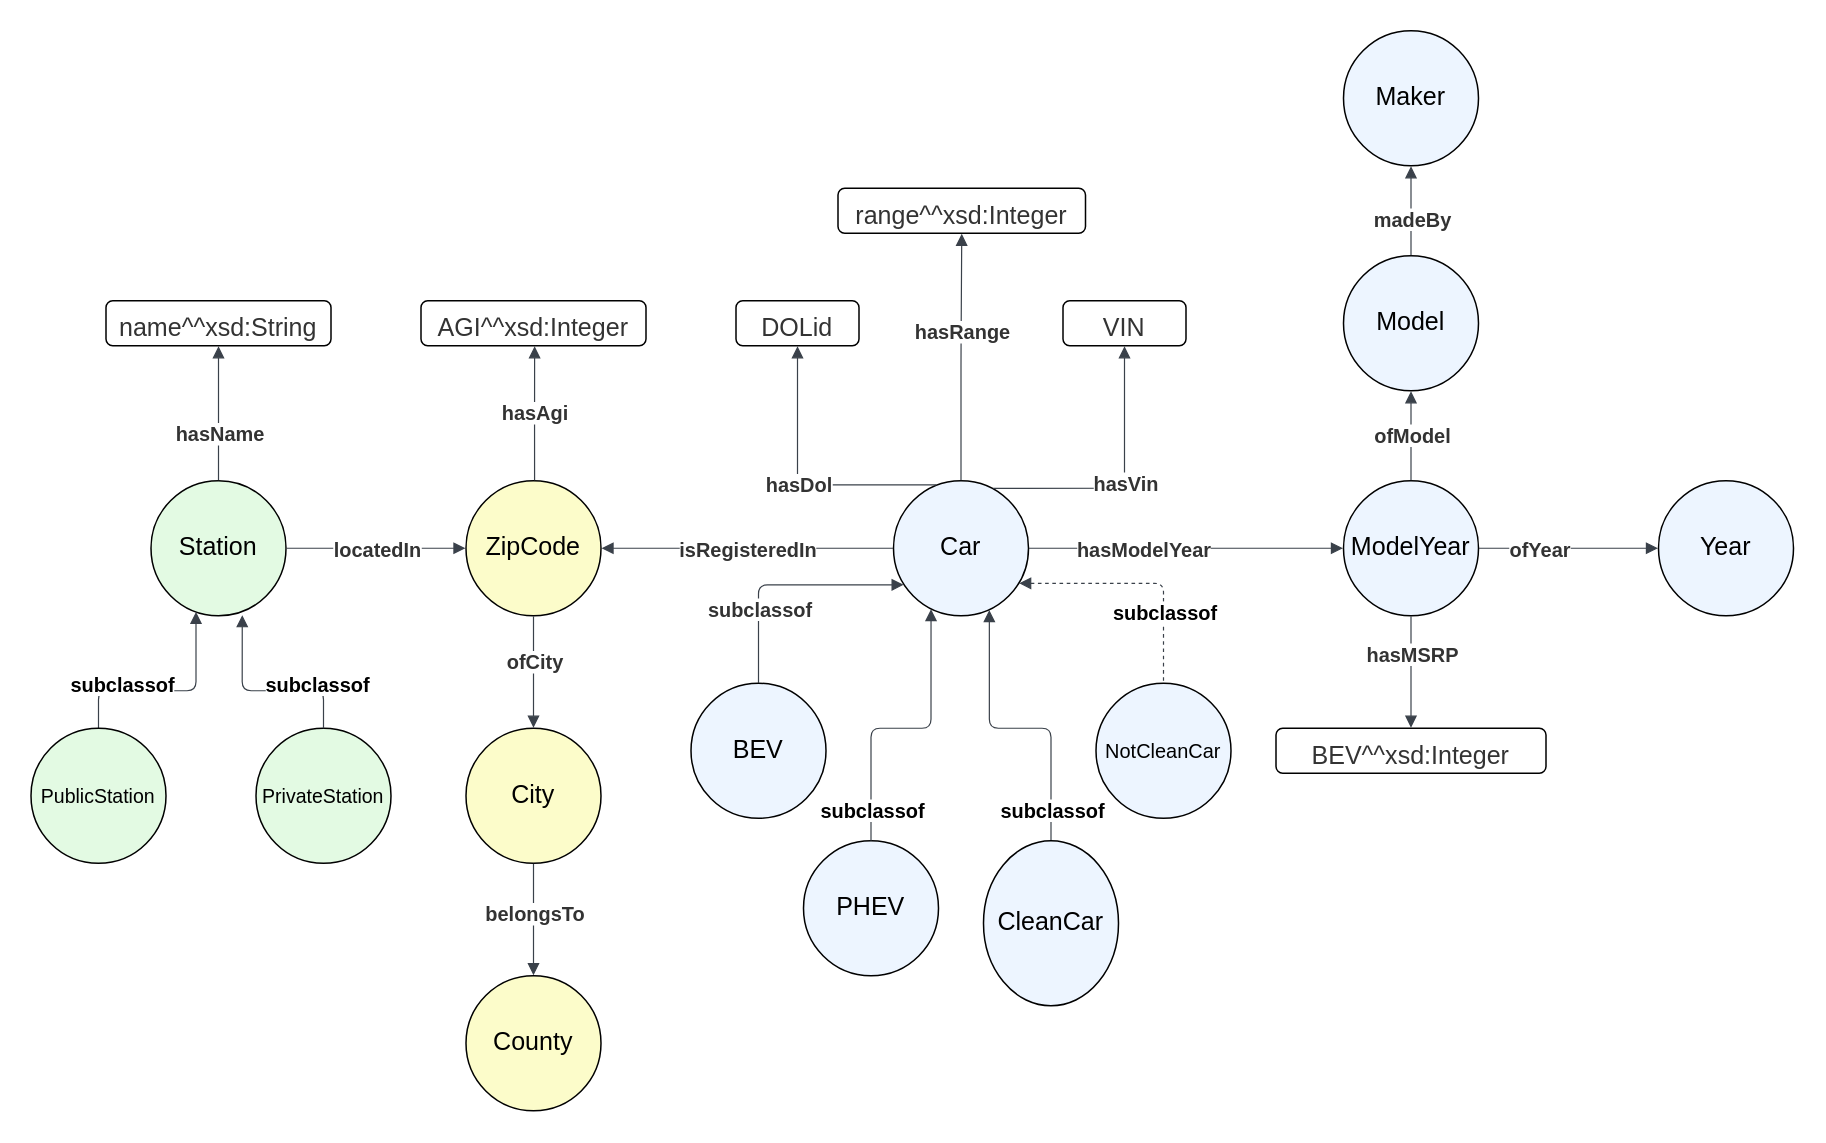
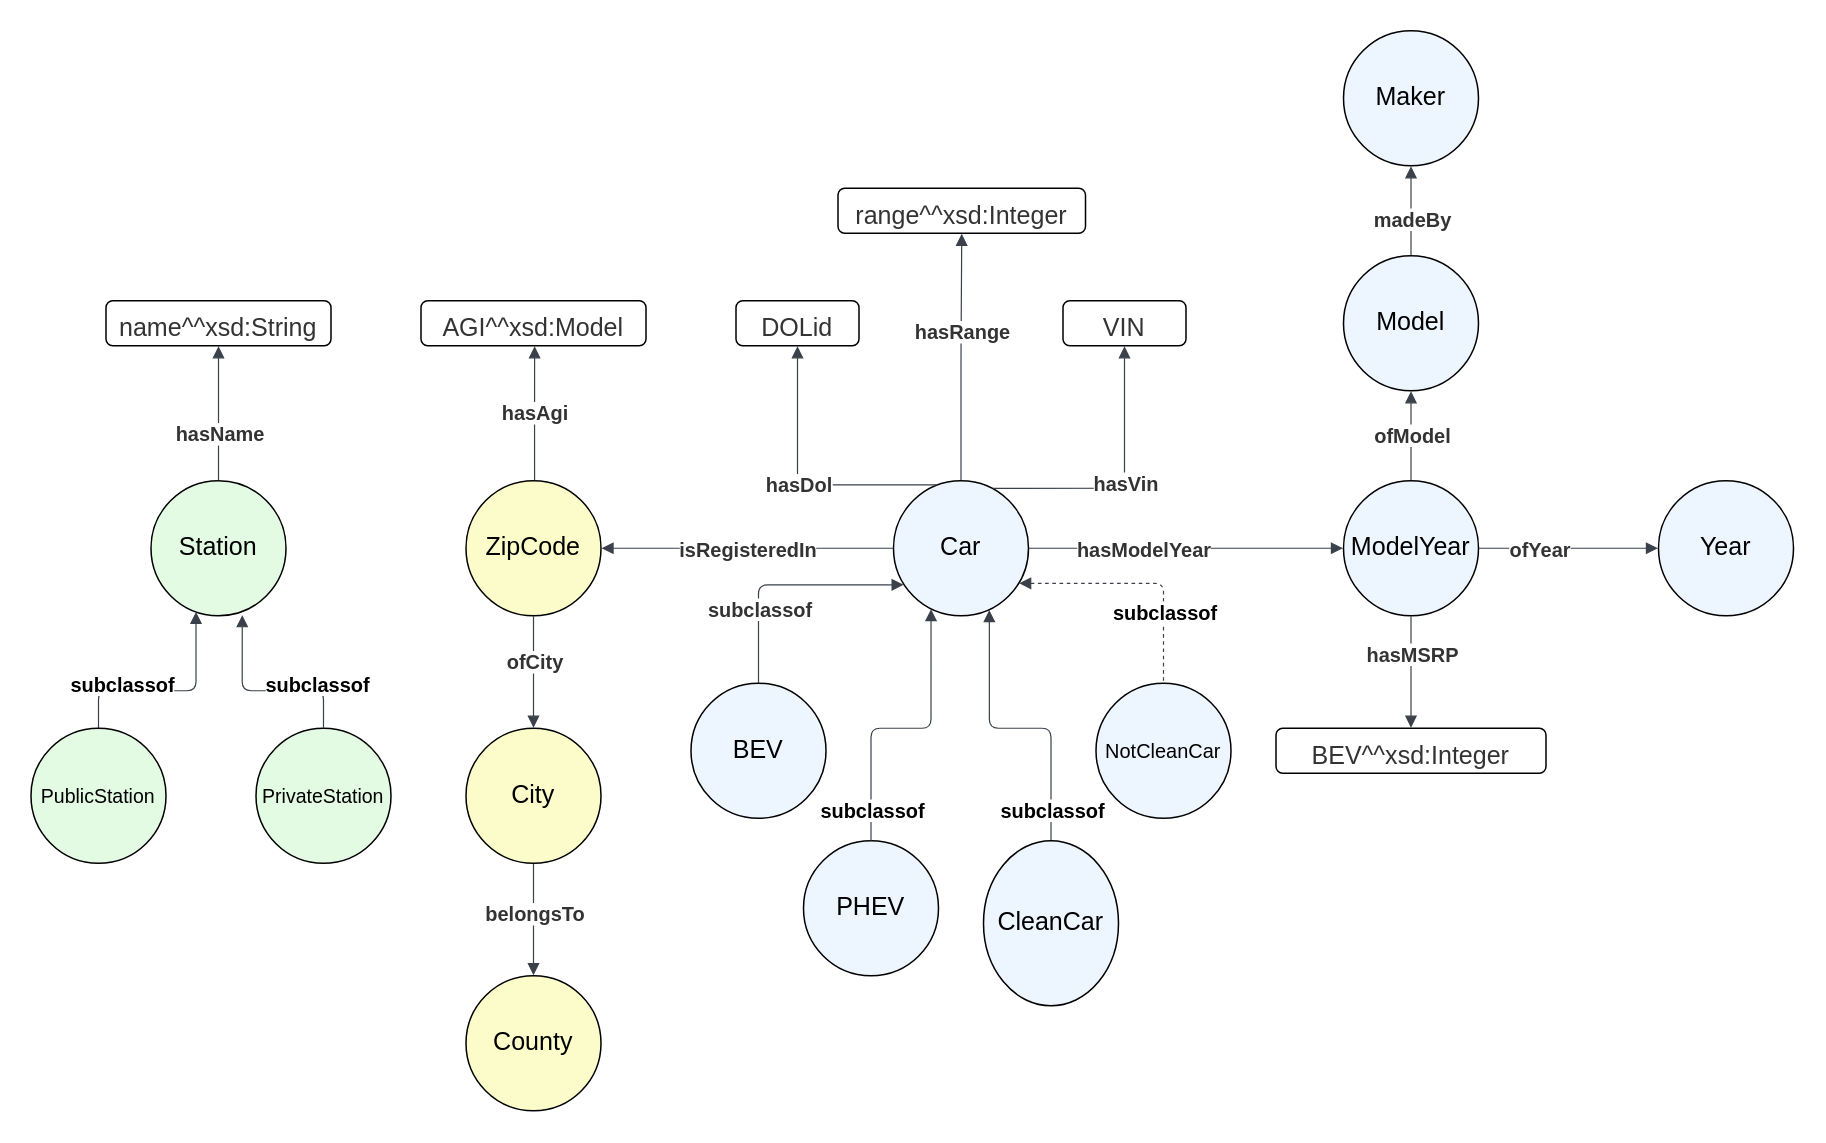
node "AGI^^xsd:Integer": label "AGI^^xsd:Integer" -> "AGI^^xsd:Model"
edge "Station" -> "ZipCode": removed, label "locatedIn"
